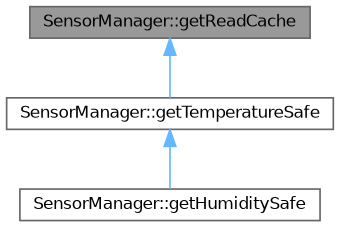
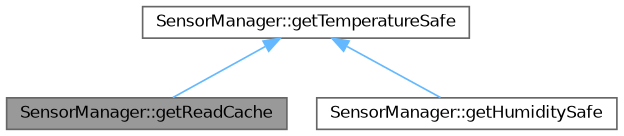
edge "SensorManager::getTemperatureSafe" -> "SensorManager::getReadCache": reversed
